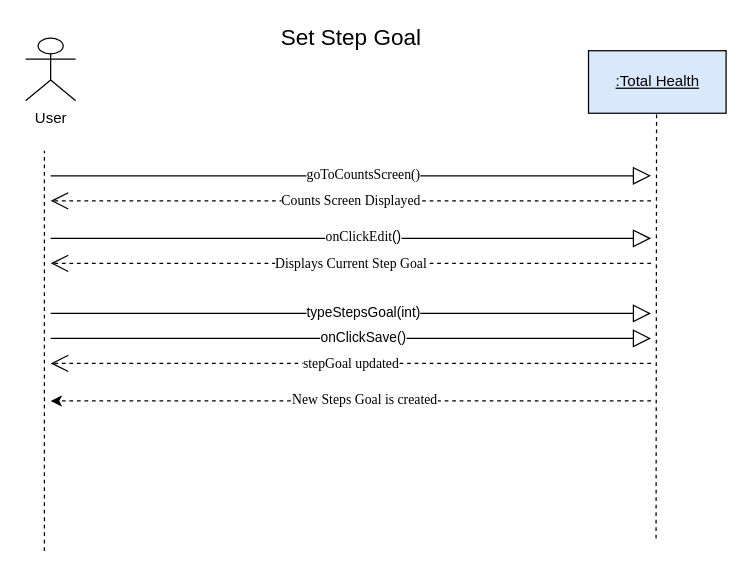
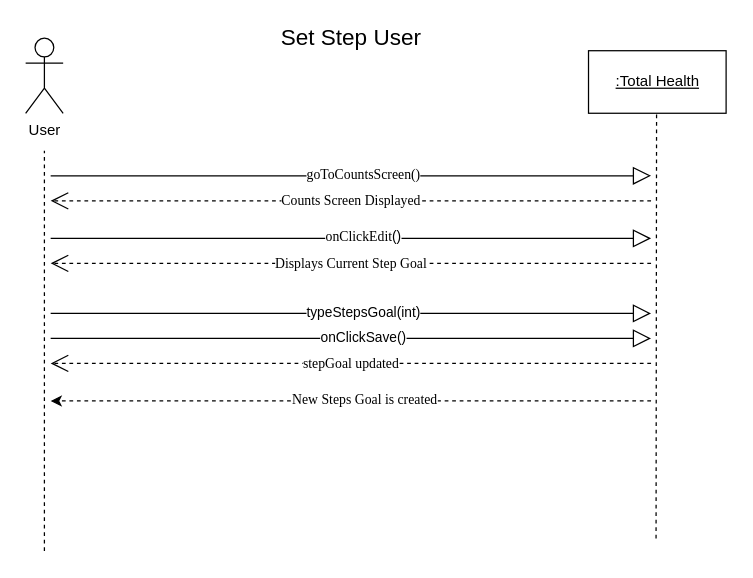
node "Set Step Goal": label "Set Step Goal" -> "Set Step User"
node "User": size 50x63 -> 38x75
node ":Total Health": fillcolor #dae8fc -> #ffffff
